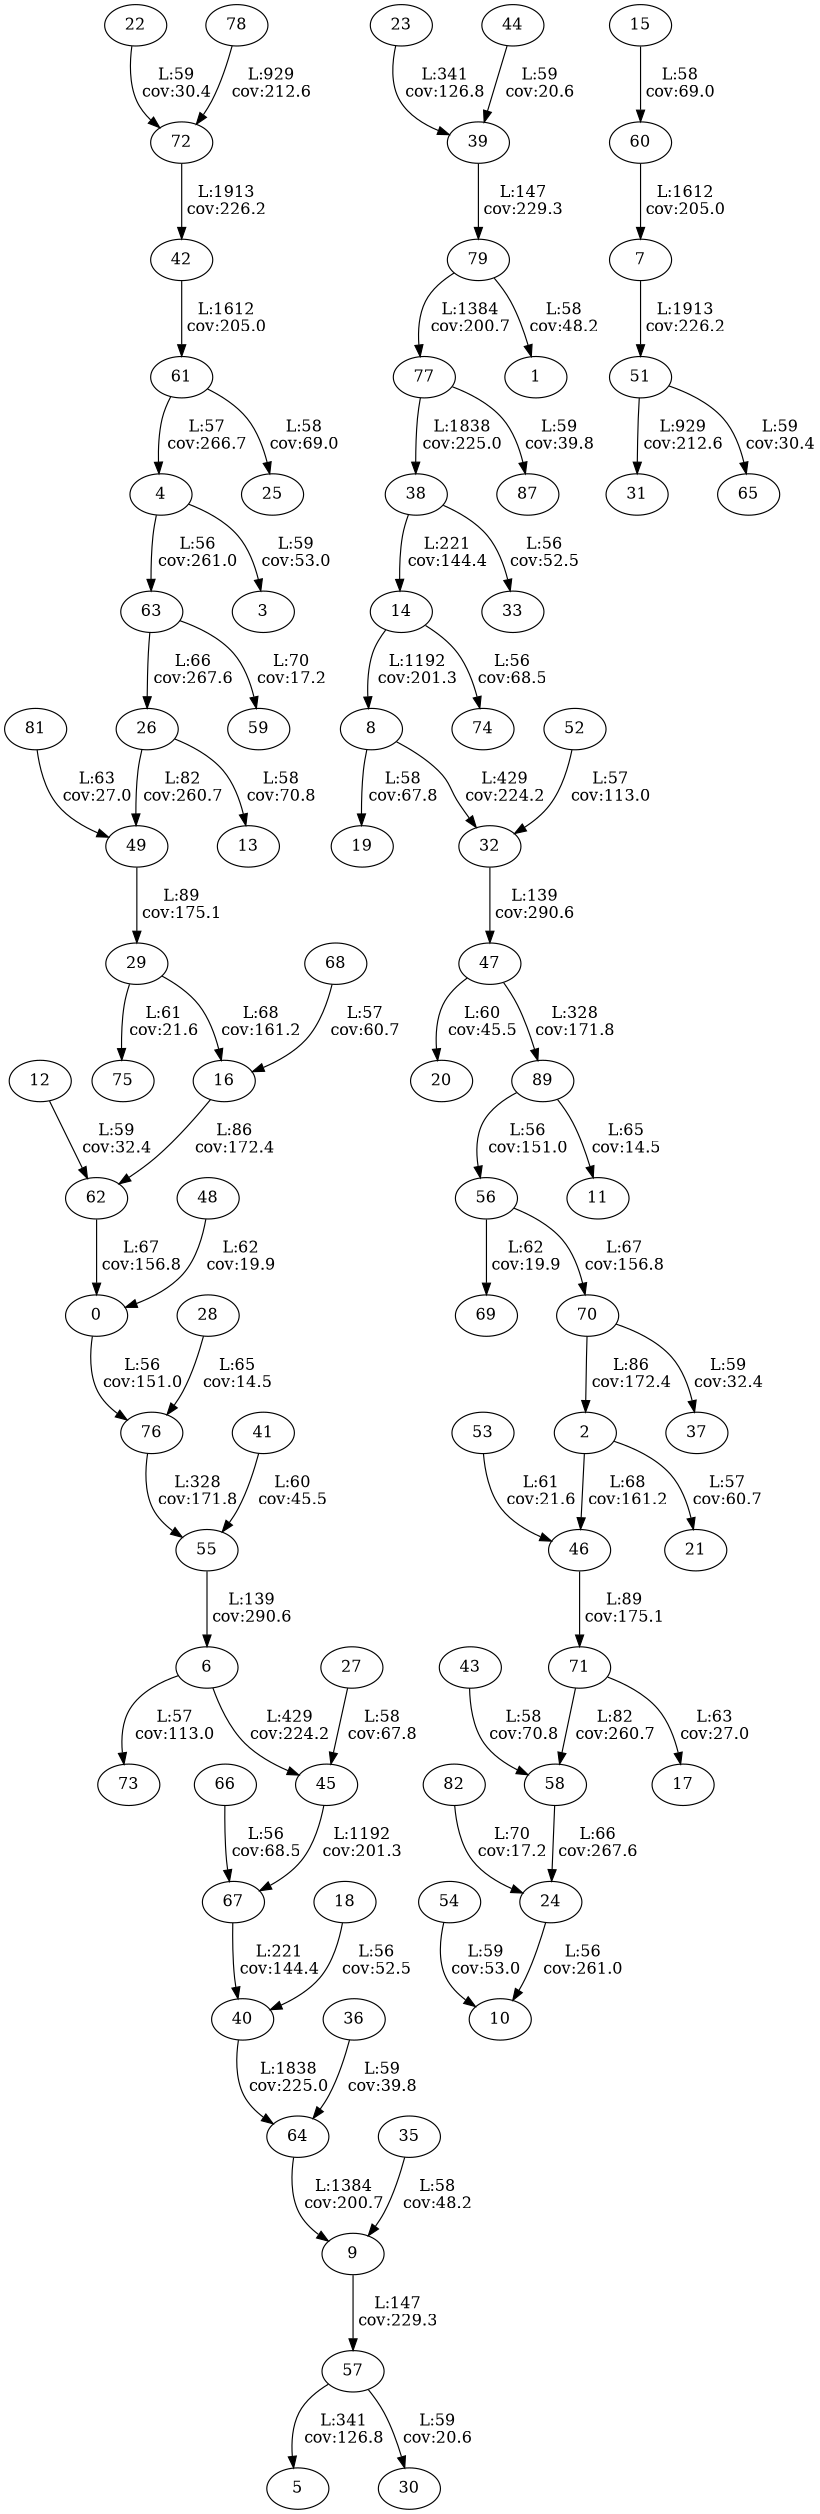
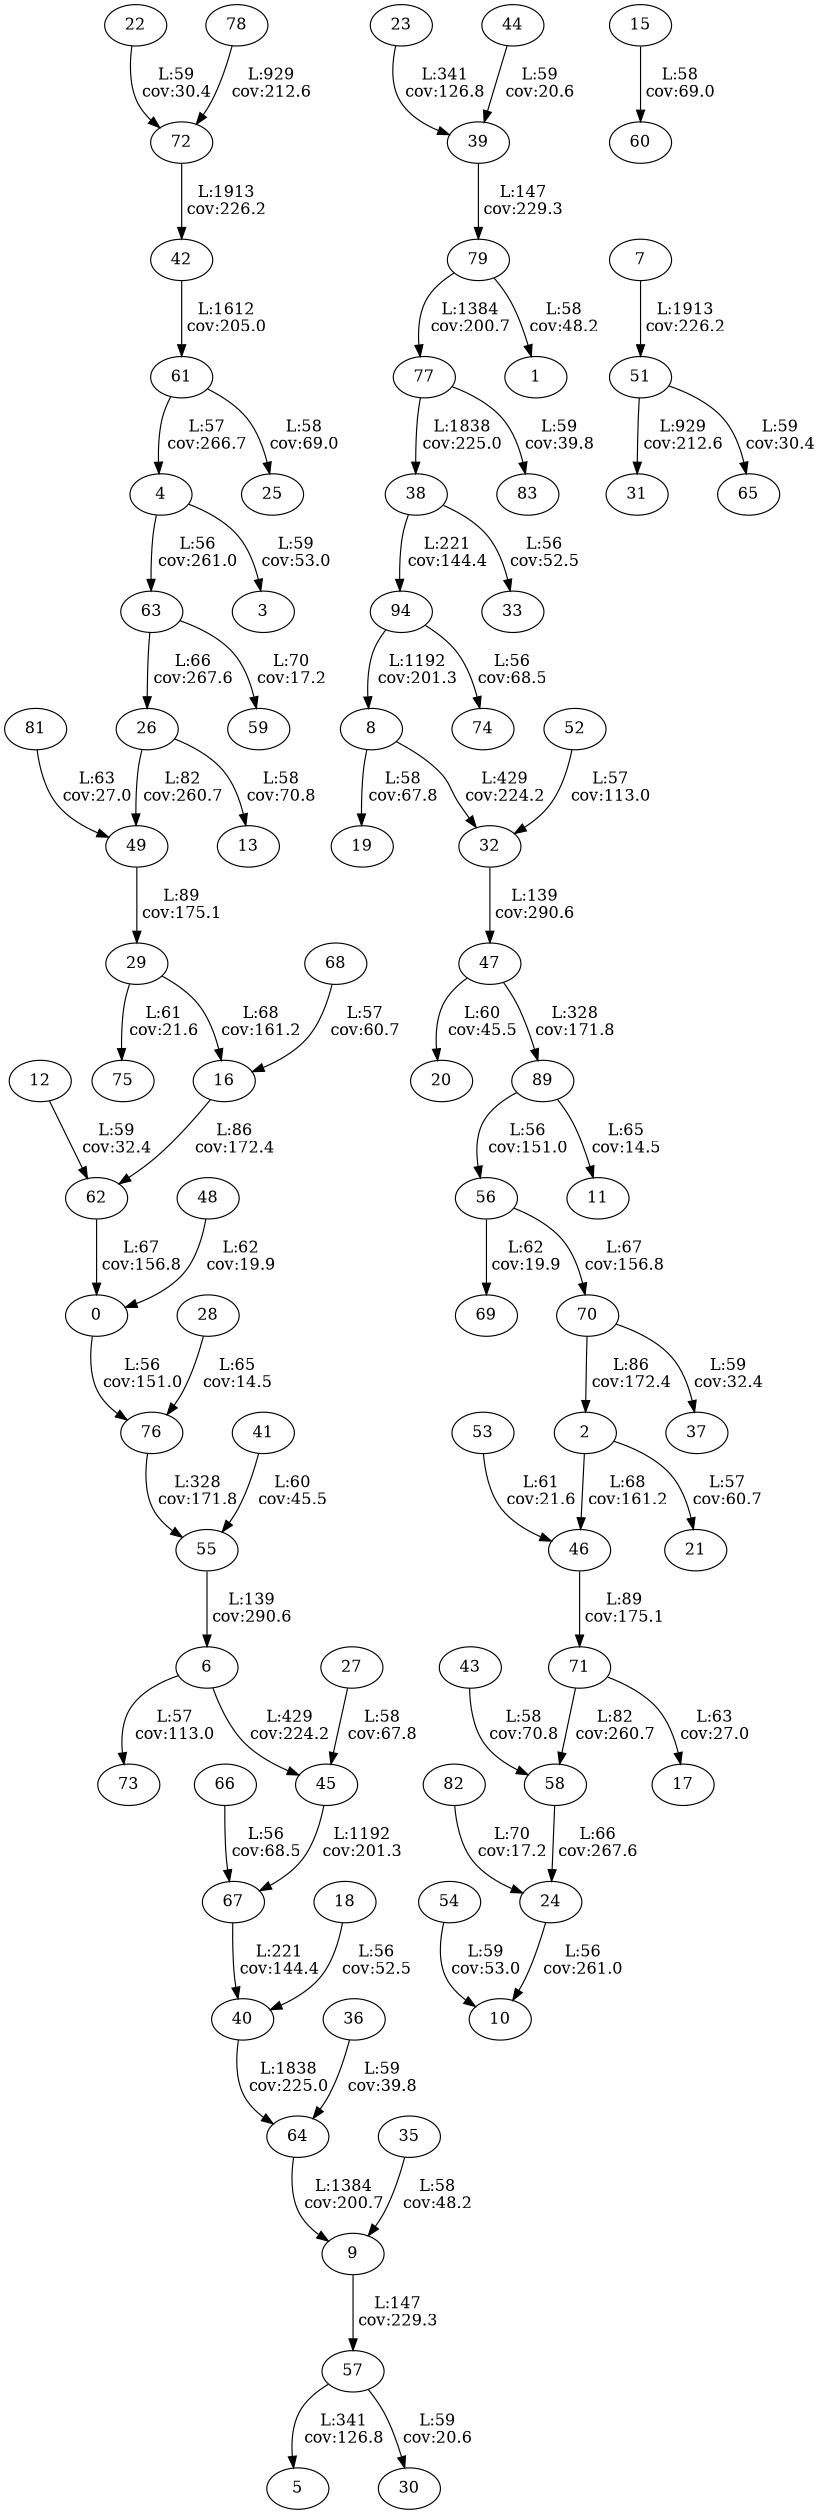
edge "60" -> "7": removed, label "L:1612 cov:205.0"
node "87": label "87" -> "83"
node "14": label "14" -> "94"
